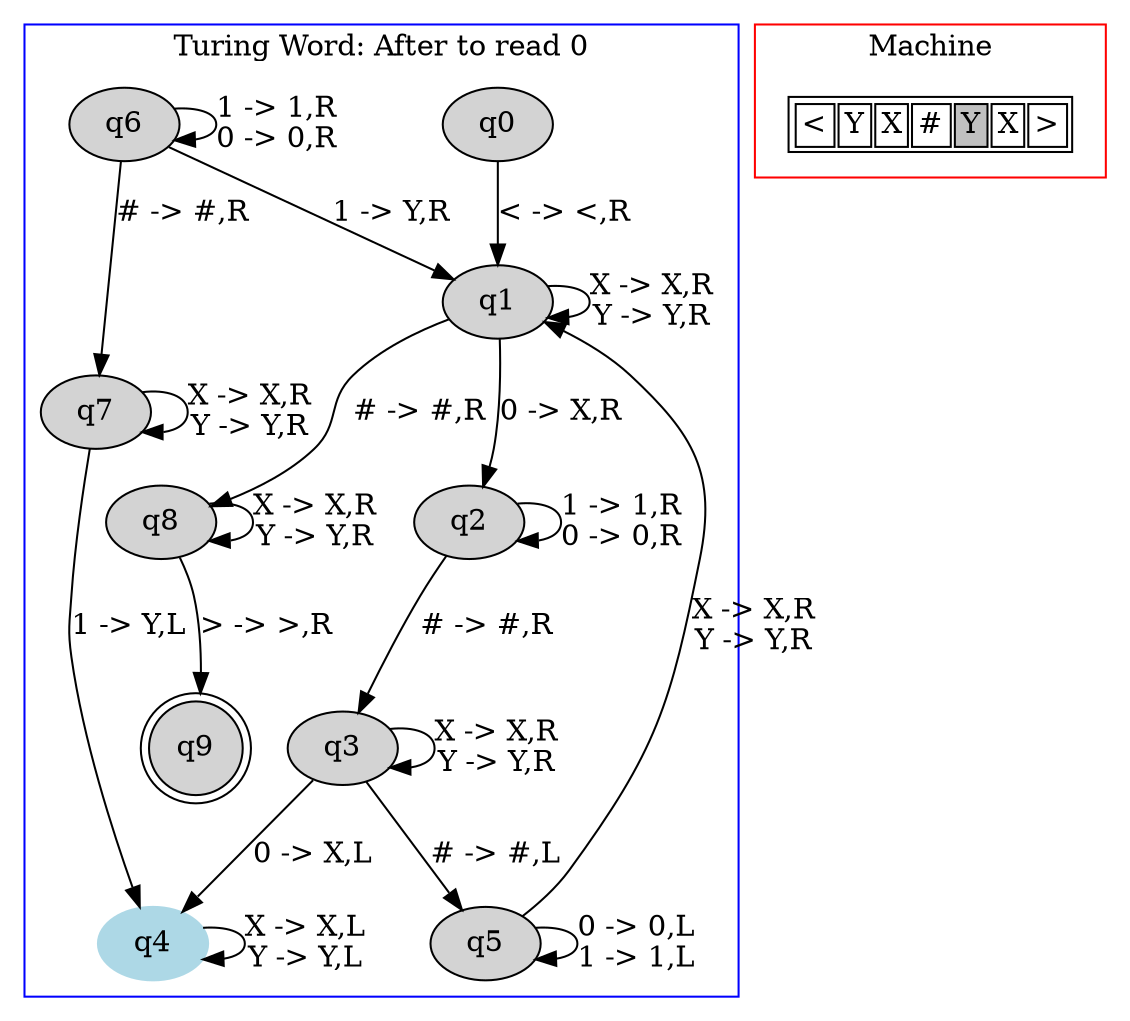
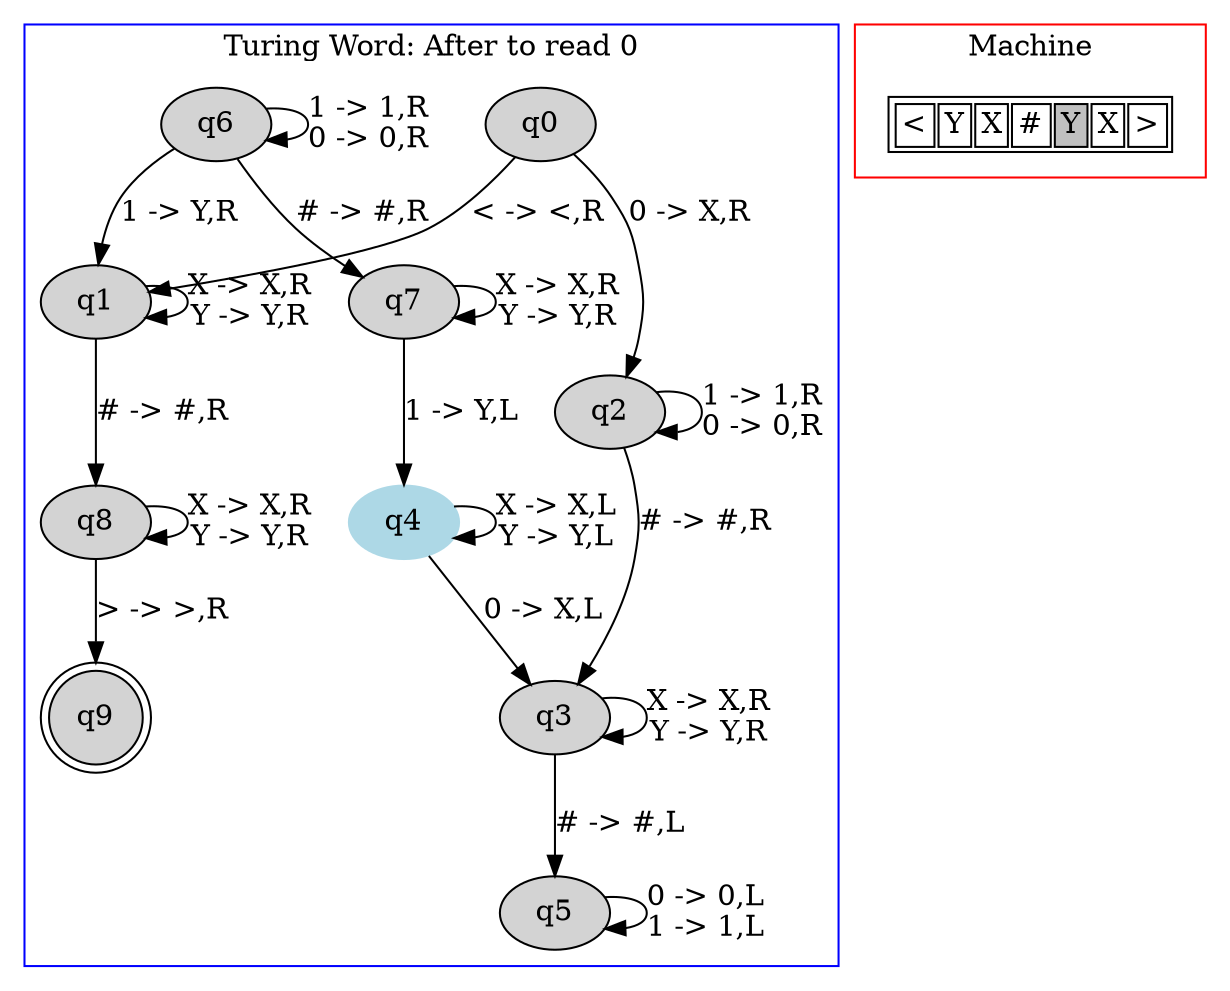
edge "q1" -> "q2": now "q0" -> "q2"
edge "q5" -> "q1": removed, label "X -> X,R Y -> Y,R"
edge "q3" -> "q4": reversed
